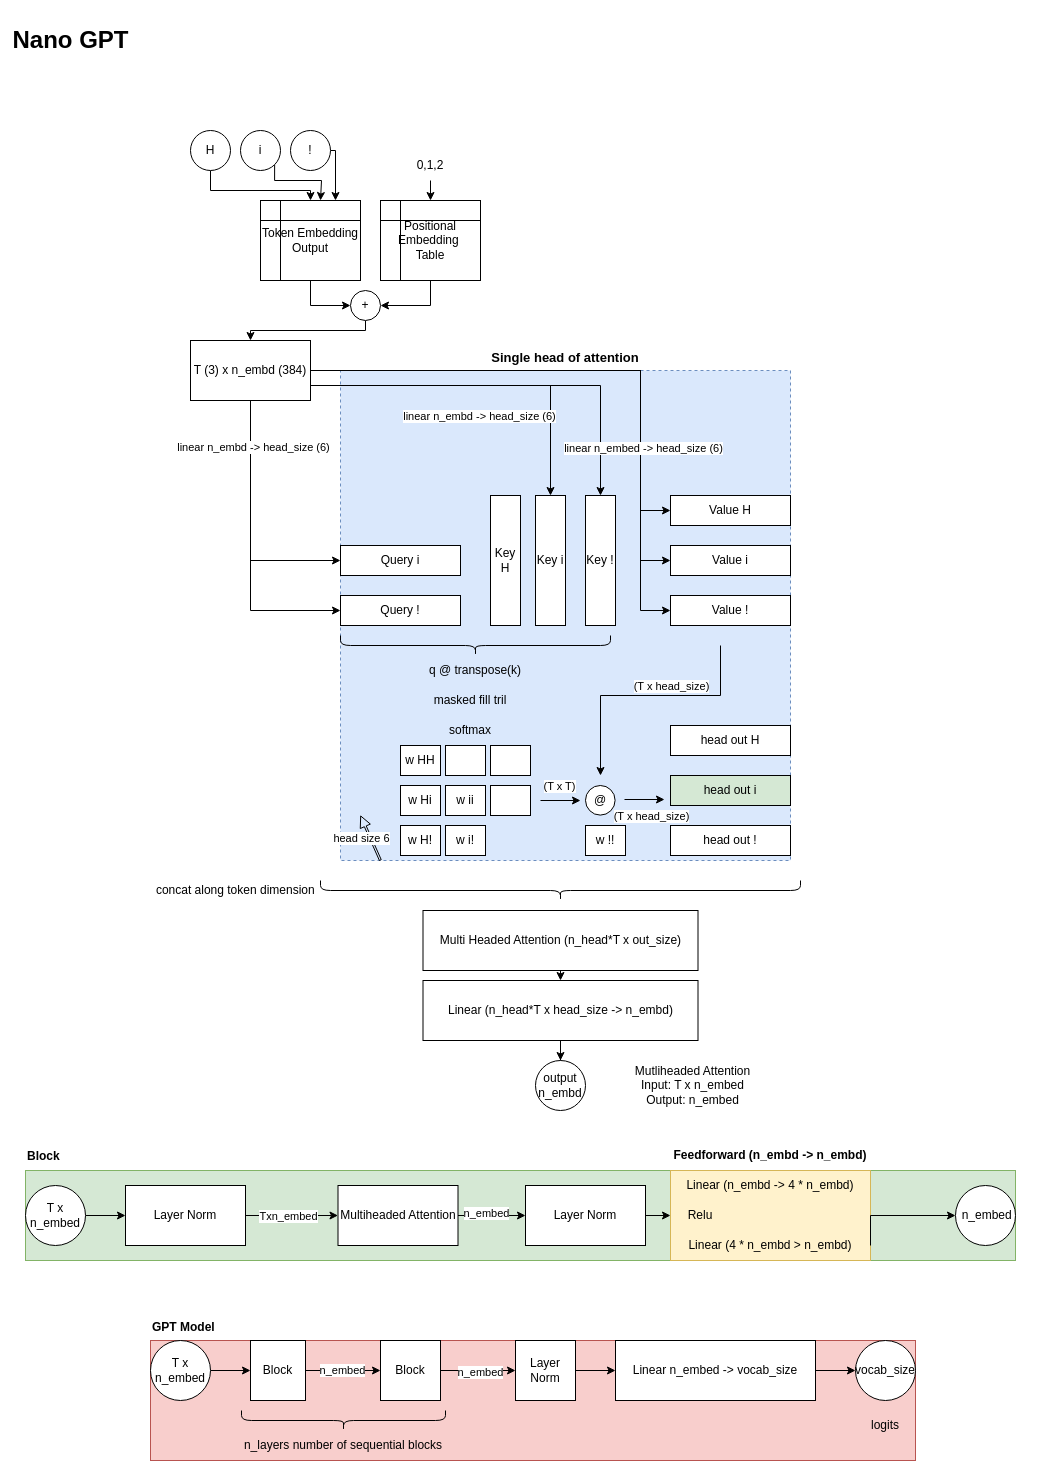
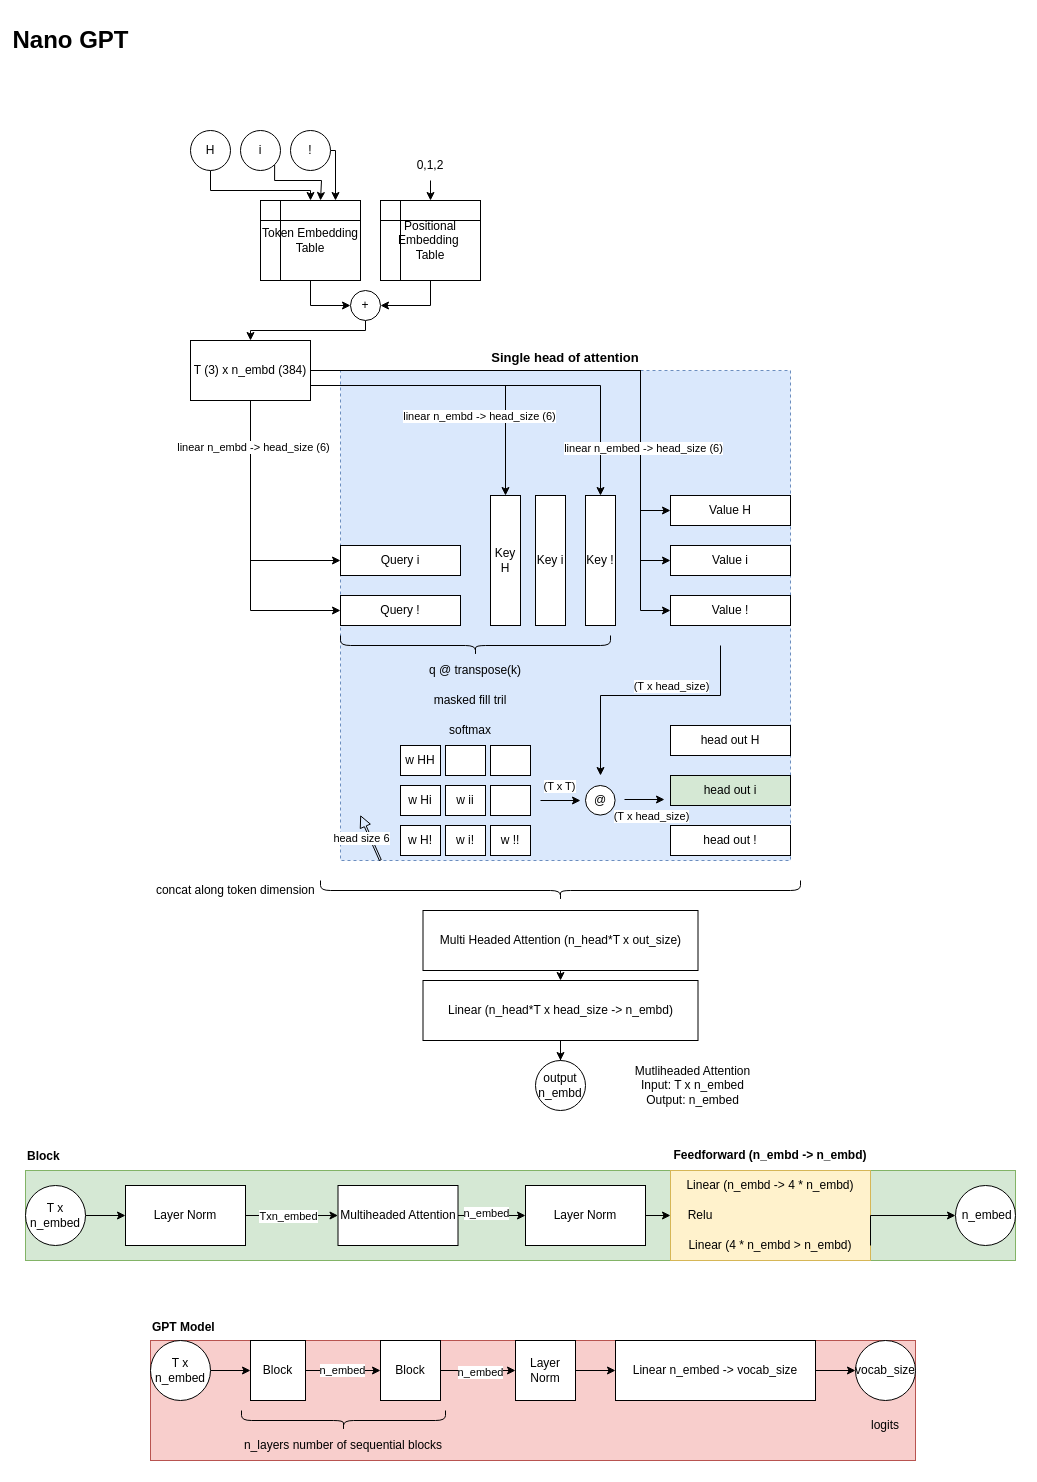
node "Token Embedding Output": label "Token Embedding Output" -> "Token Embedding Table"
edge "T (3) x n_embd (384)" -> "Key H": added
edge "T (3) x n_embd (384)" -> "Key i": removed
node "w !!": moved (606, 841) -> (511, 841)
